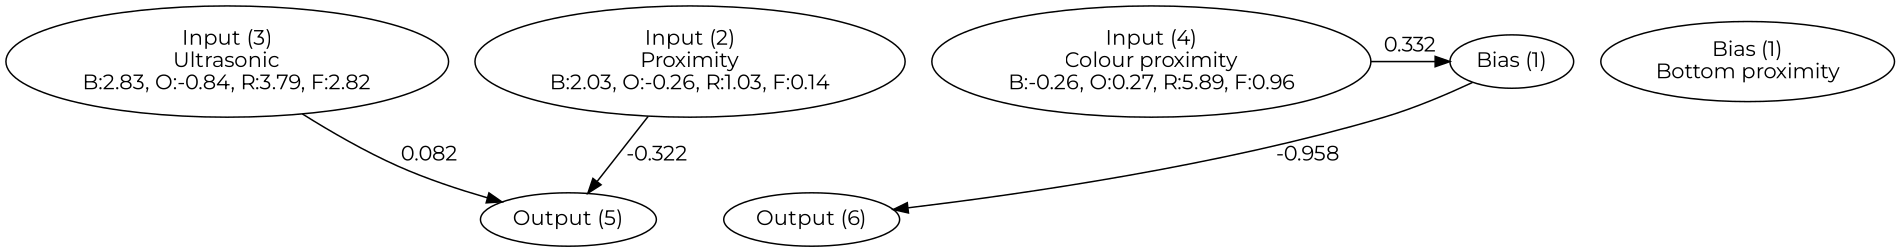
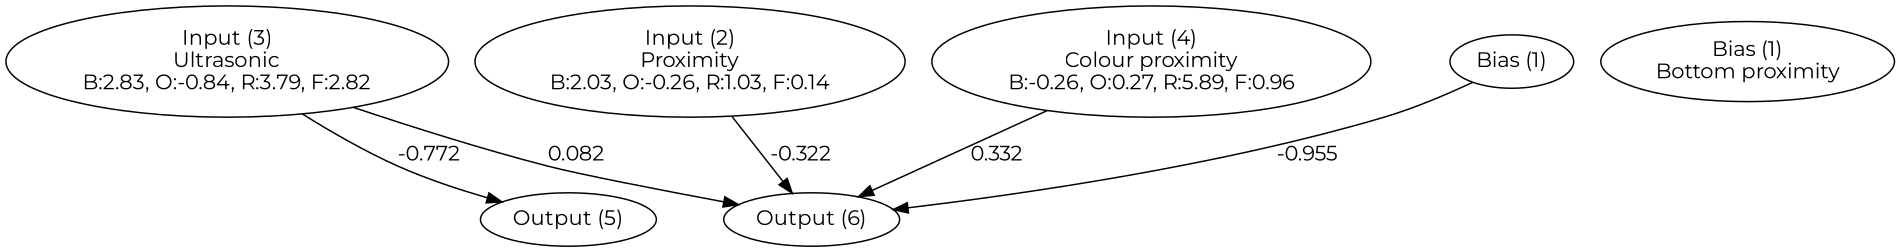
edge "Input (4) Colour proximity B:-0.26, O:0.27, R:5.89, F:0.96" -> "Bias (1)": now "Input (4) Colour proximity B:-0.26, O:0.27, R:5.89, F:0.96" -> "Output (6)"
edge "Input (2) Proximity B:2.03, O:-0.26, R:1.03, F:0.14" -> "Output (5)": now "Input (2) Proximity B:2.03, O:-0.26, R:1.03, F:0.14" -> "Output (6)"
edge "Input (3) Ultrasonic B:2.83, O:-0.84, R:3.79, F:2.82" -> "Output (5)": label "0.082" -> "-0.772"
edge "Bias (1)" -> "Output (6)": label "-0.958" -> "-0.955"
edge "Input (3) Ultrasonic B:2.83, O:-0.84, R:3.79, F:2.82" -> "Output (6)": added, label "0.082"
